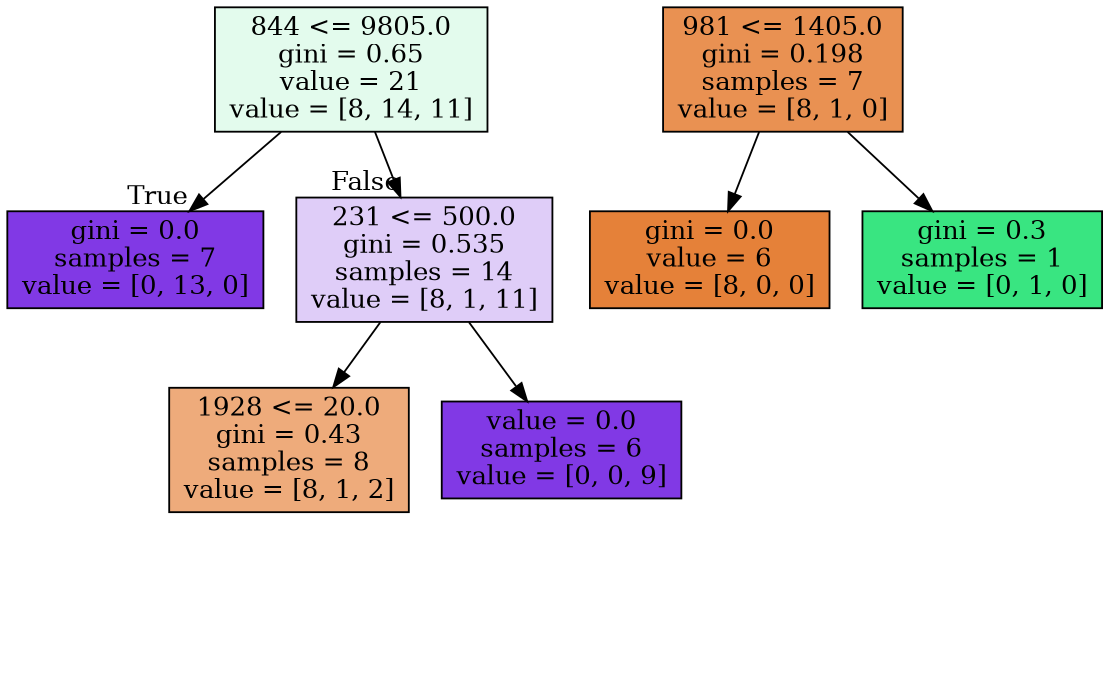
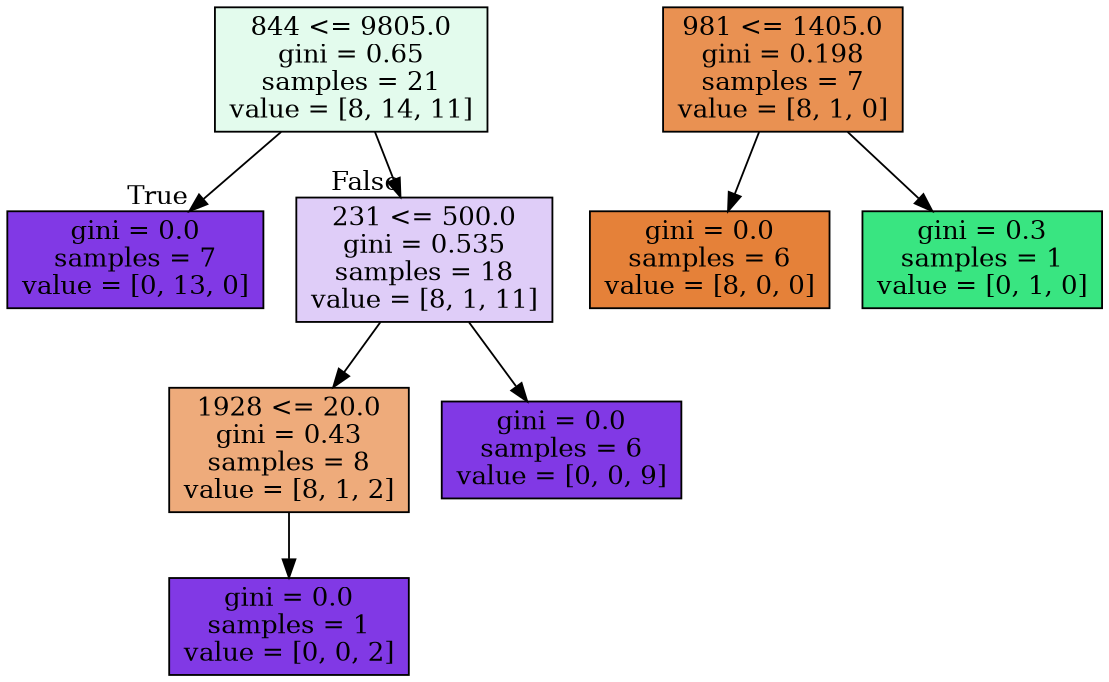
node "844 <= 9805.0 gini = 0.65 value = 21 value = [8, 14, 11]": label "844 <= 9805.0 gini = 0.65 value = 21 value = [8, 14, 11]" -> "844 <= 9805.0 gini = 0.65 samples = 21 value = [8, 14, 11]"
node "231 <= 500.0 gini = 0.535 samples = 14 value = [8, 1, 11]": label "231 <= 500.0 gini = 0.535 samples = 14 value = [8, 1, 11]" -> "231 <= 500.0 gini = 0.535 samples = 18 value = [8, 1, 11]"
node "gini = 0.0 value = 6 value = [8, 0, 0]": label "gini = 0.0 value = 6 value = [8, 0, 0]" -> "gini = 0.0 samples = 6 value = [8, 0, 0]"
node "value = 0.0 samples = 6 value = [0, 0, 9]": label "value = 0.0 samples = 6 value = [0, 0, 9]" -> "gini = 0.0 samples = 6 value = [0, 0, 9]"
node "gini = 0.0 samples = 1 value = [0, 0, 2]": added
